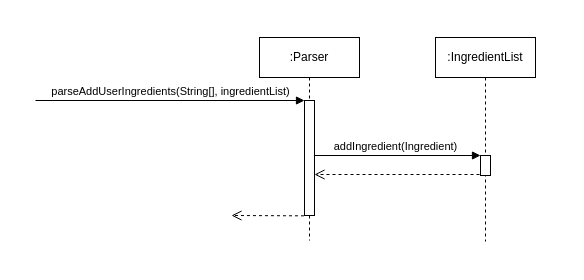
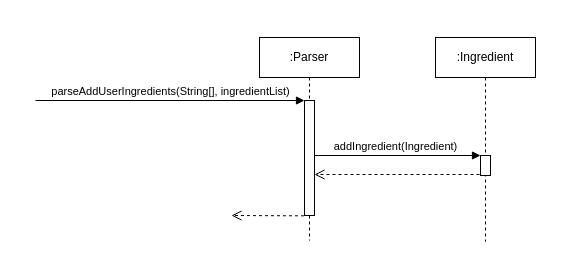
node ":IngredientList": label ":IngredientList" -> ":Ingredient"
